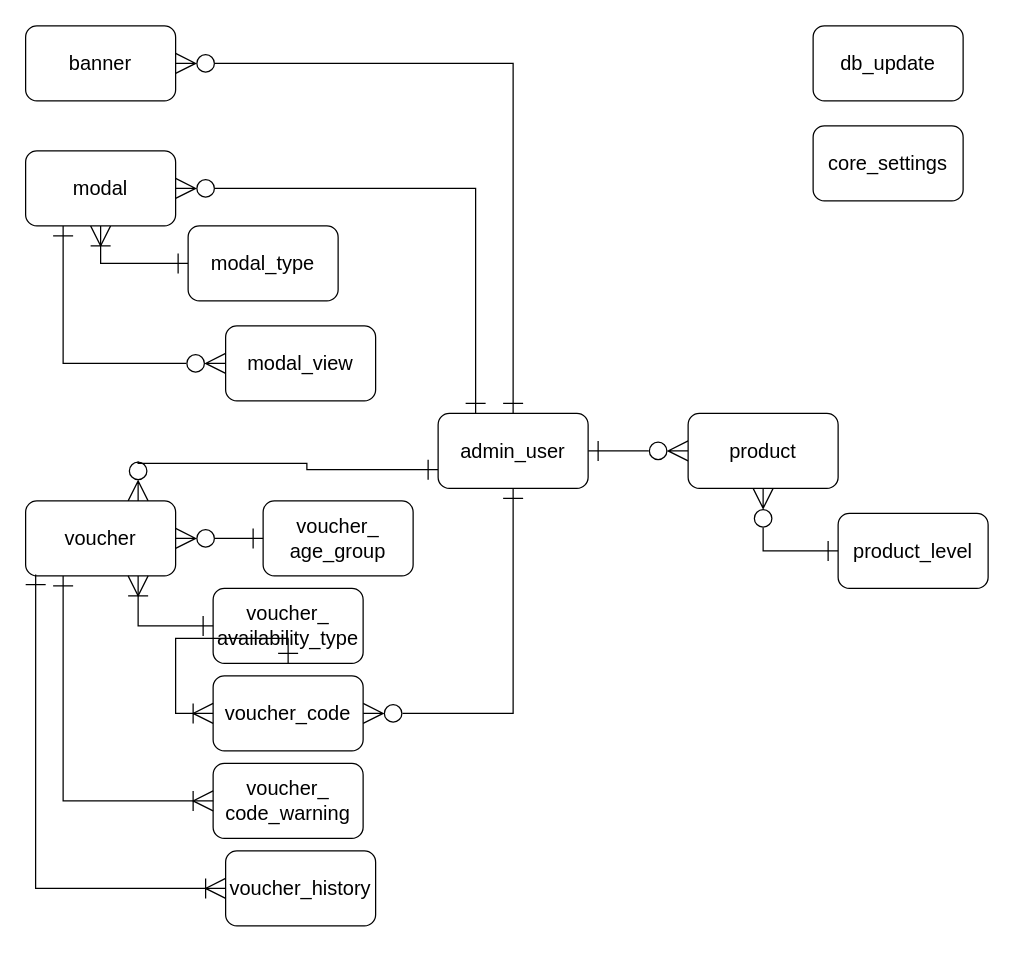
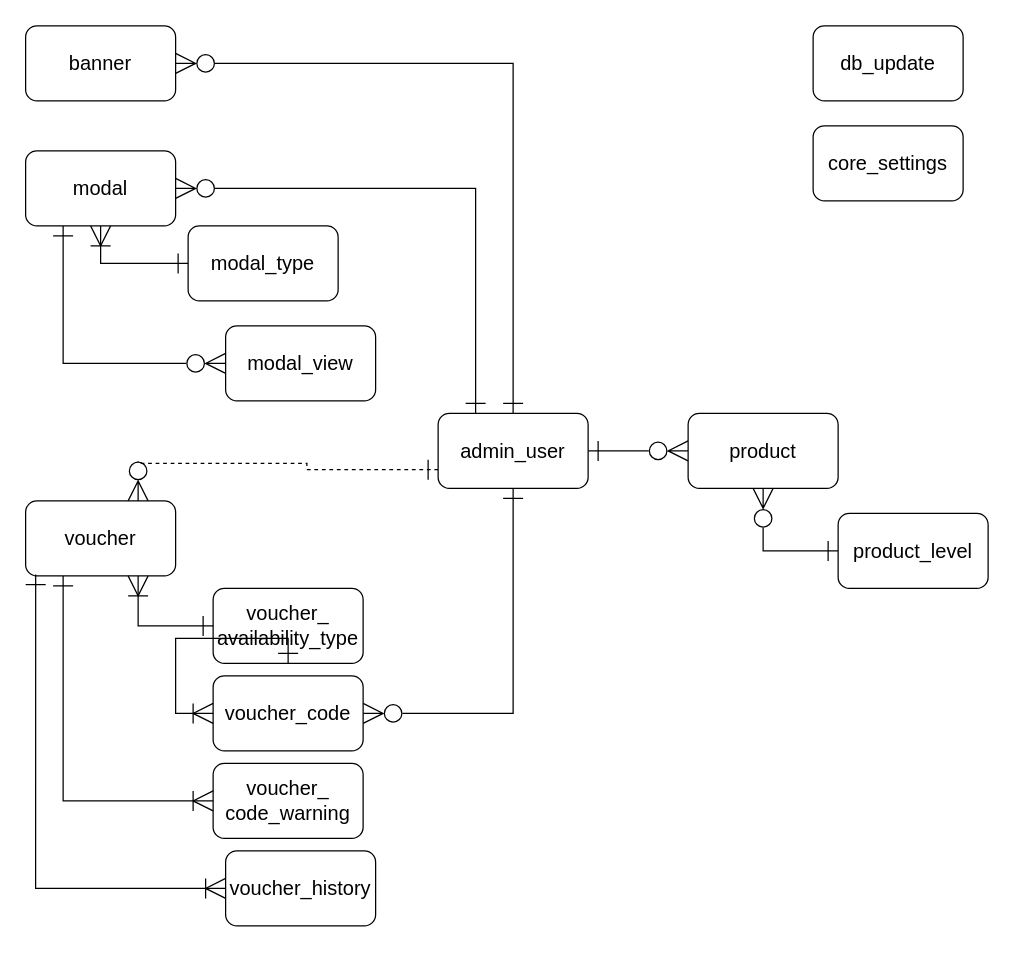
edge "admin_user" -- "voucher": style solid -> dashed
edge "voucher" -- "voucher_ age_group": removed
node "voucher_ age_group": removed
